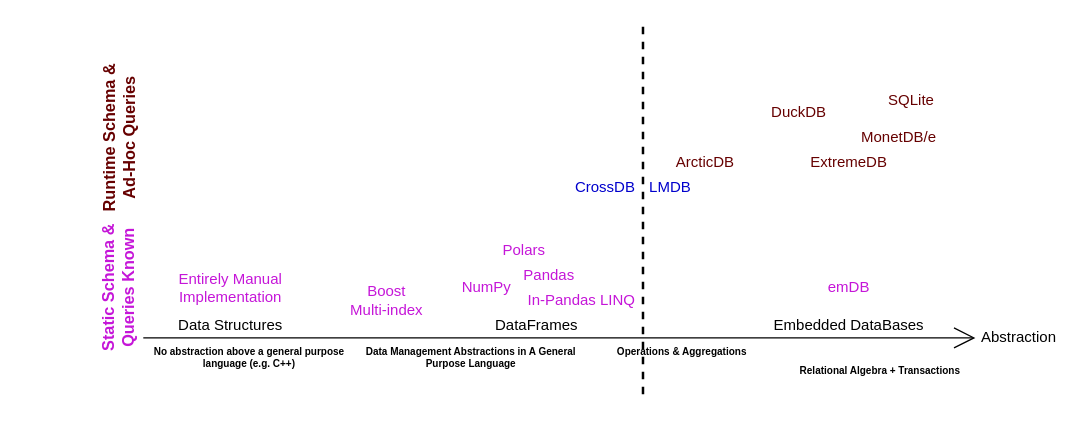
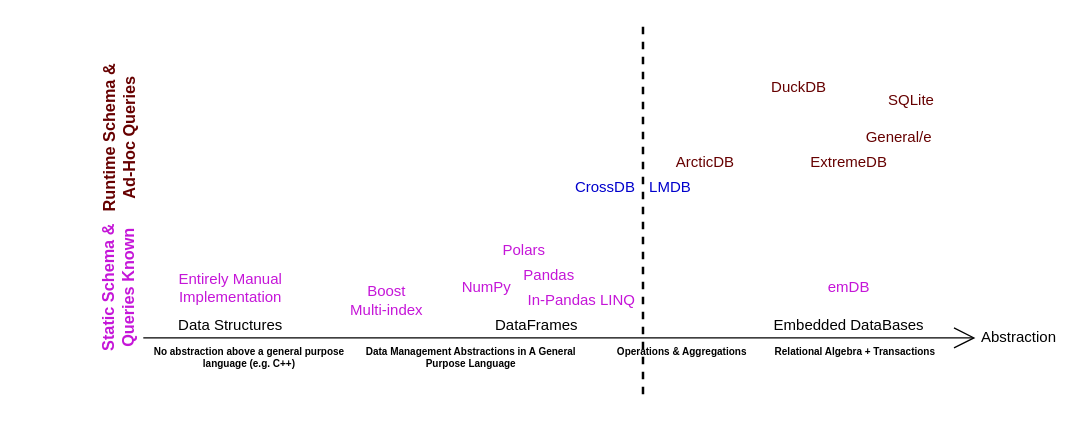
node "DuckDB": moved (799, 113) -> (799, 88)
node "MonetDB/e": label "MonetDB/e" -> "General/e"
node "Relational Algebra + Transactions": moved (881, 376) -> (856, 357)
